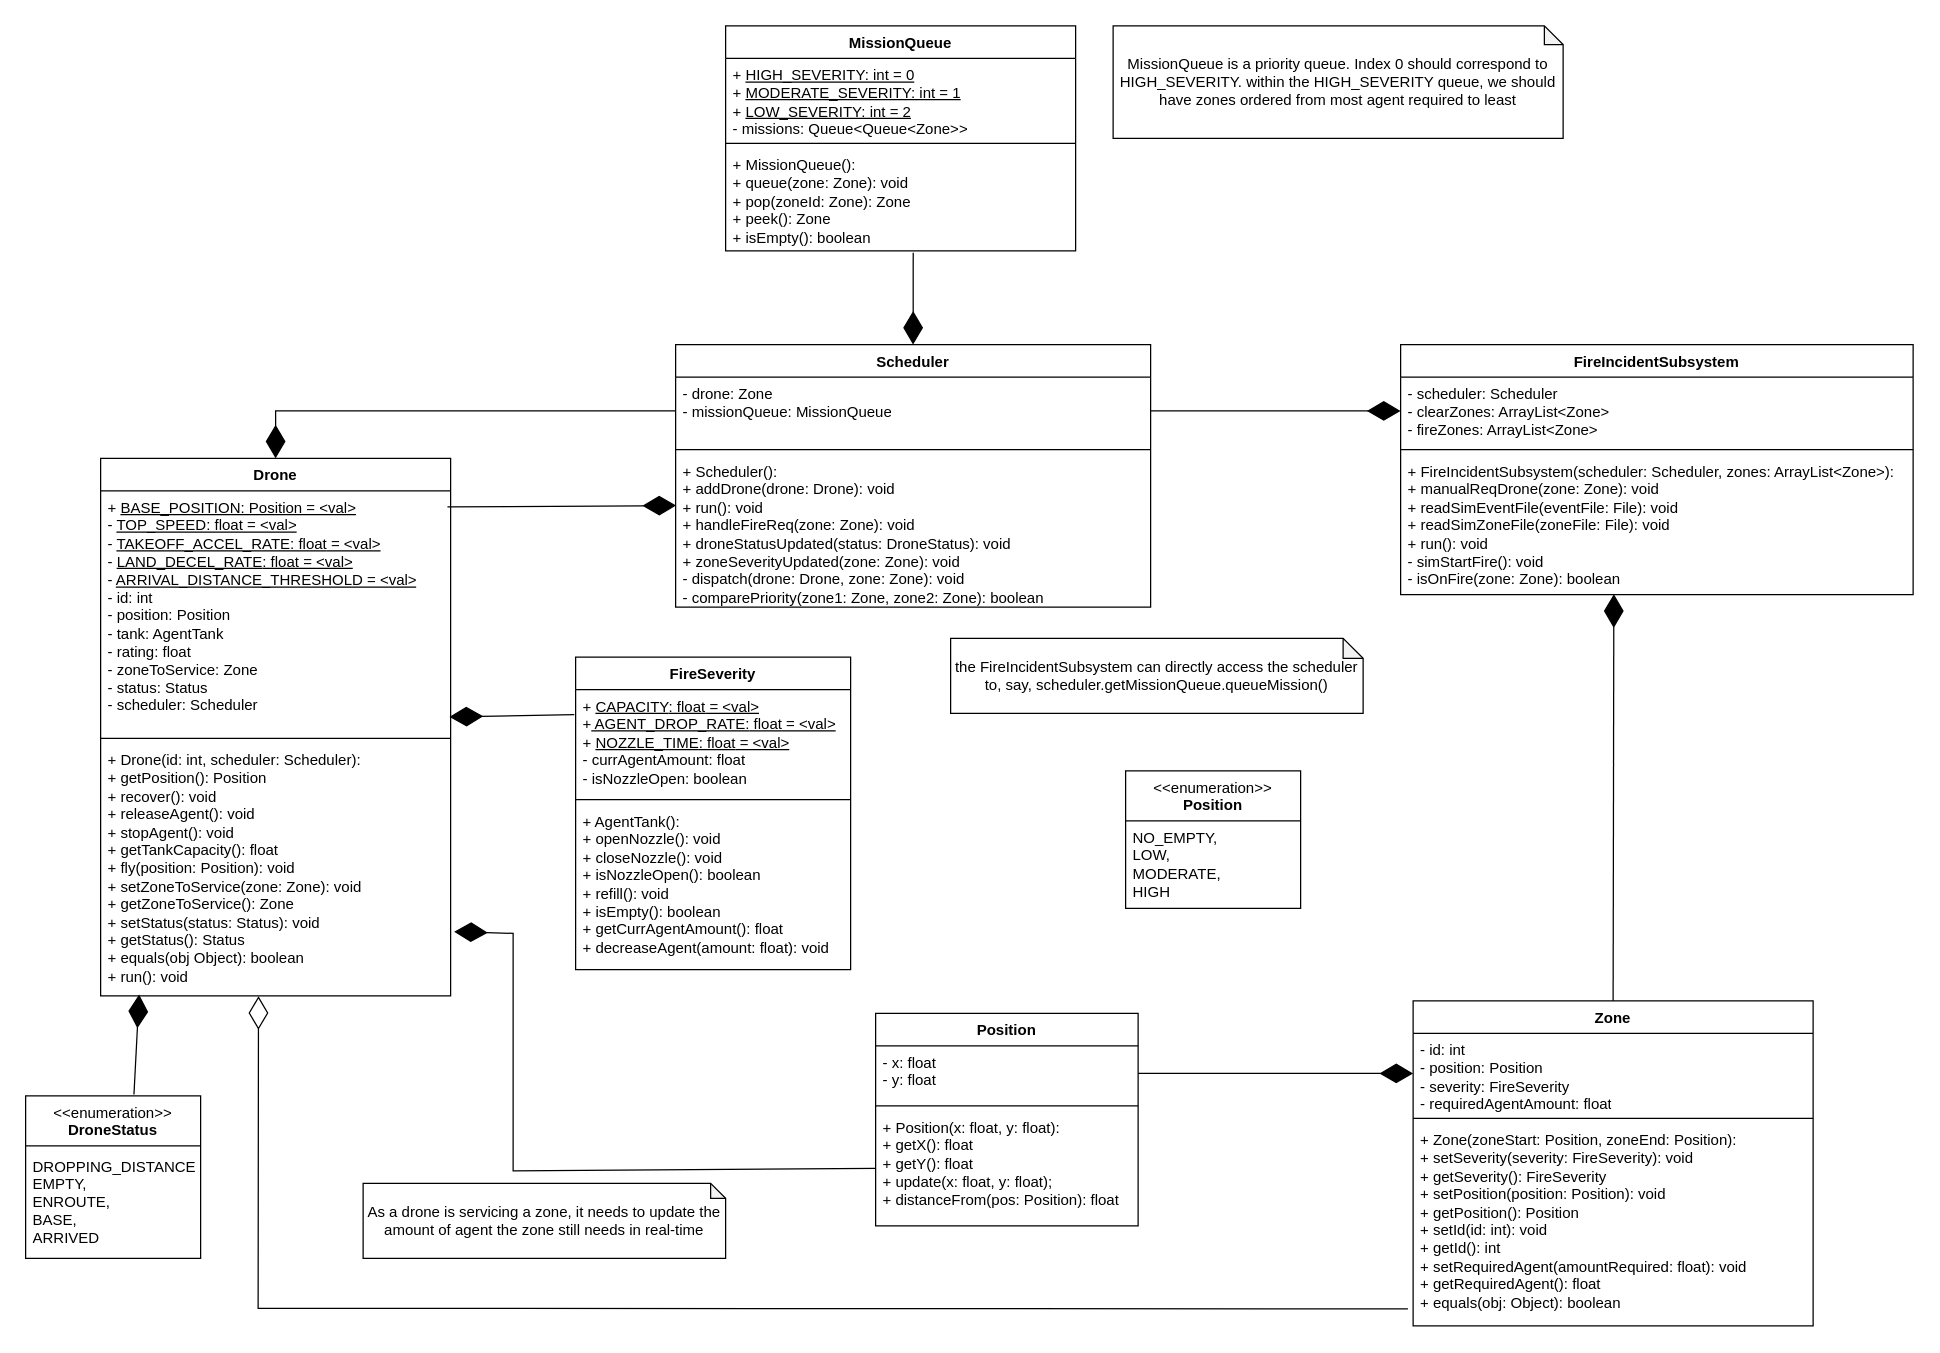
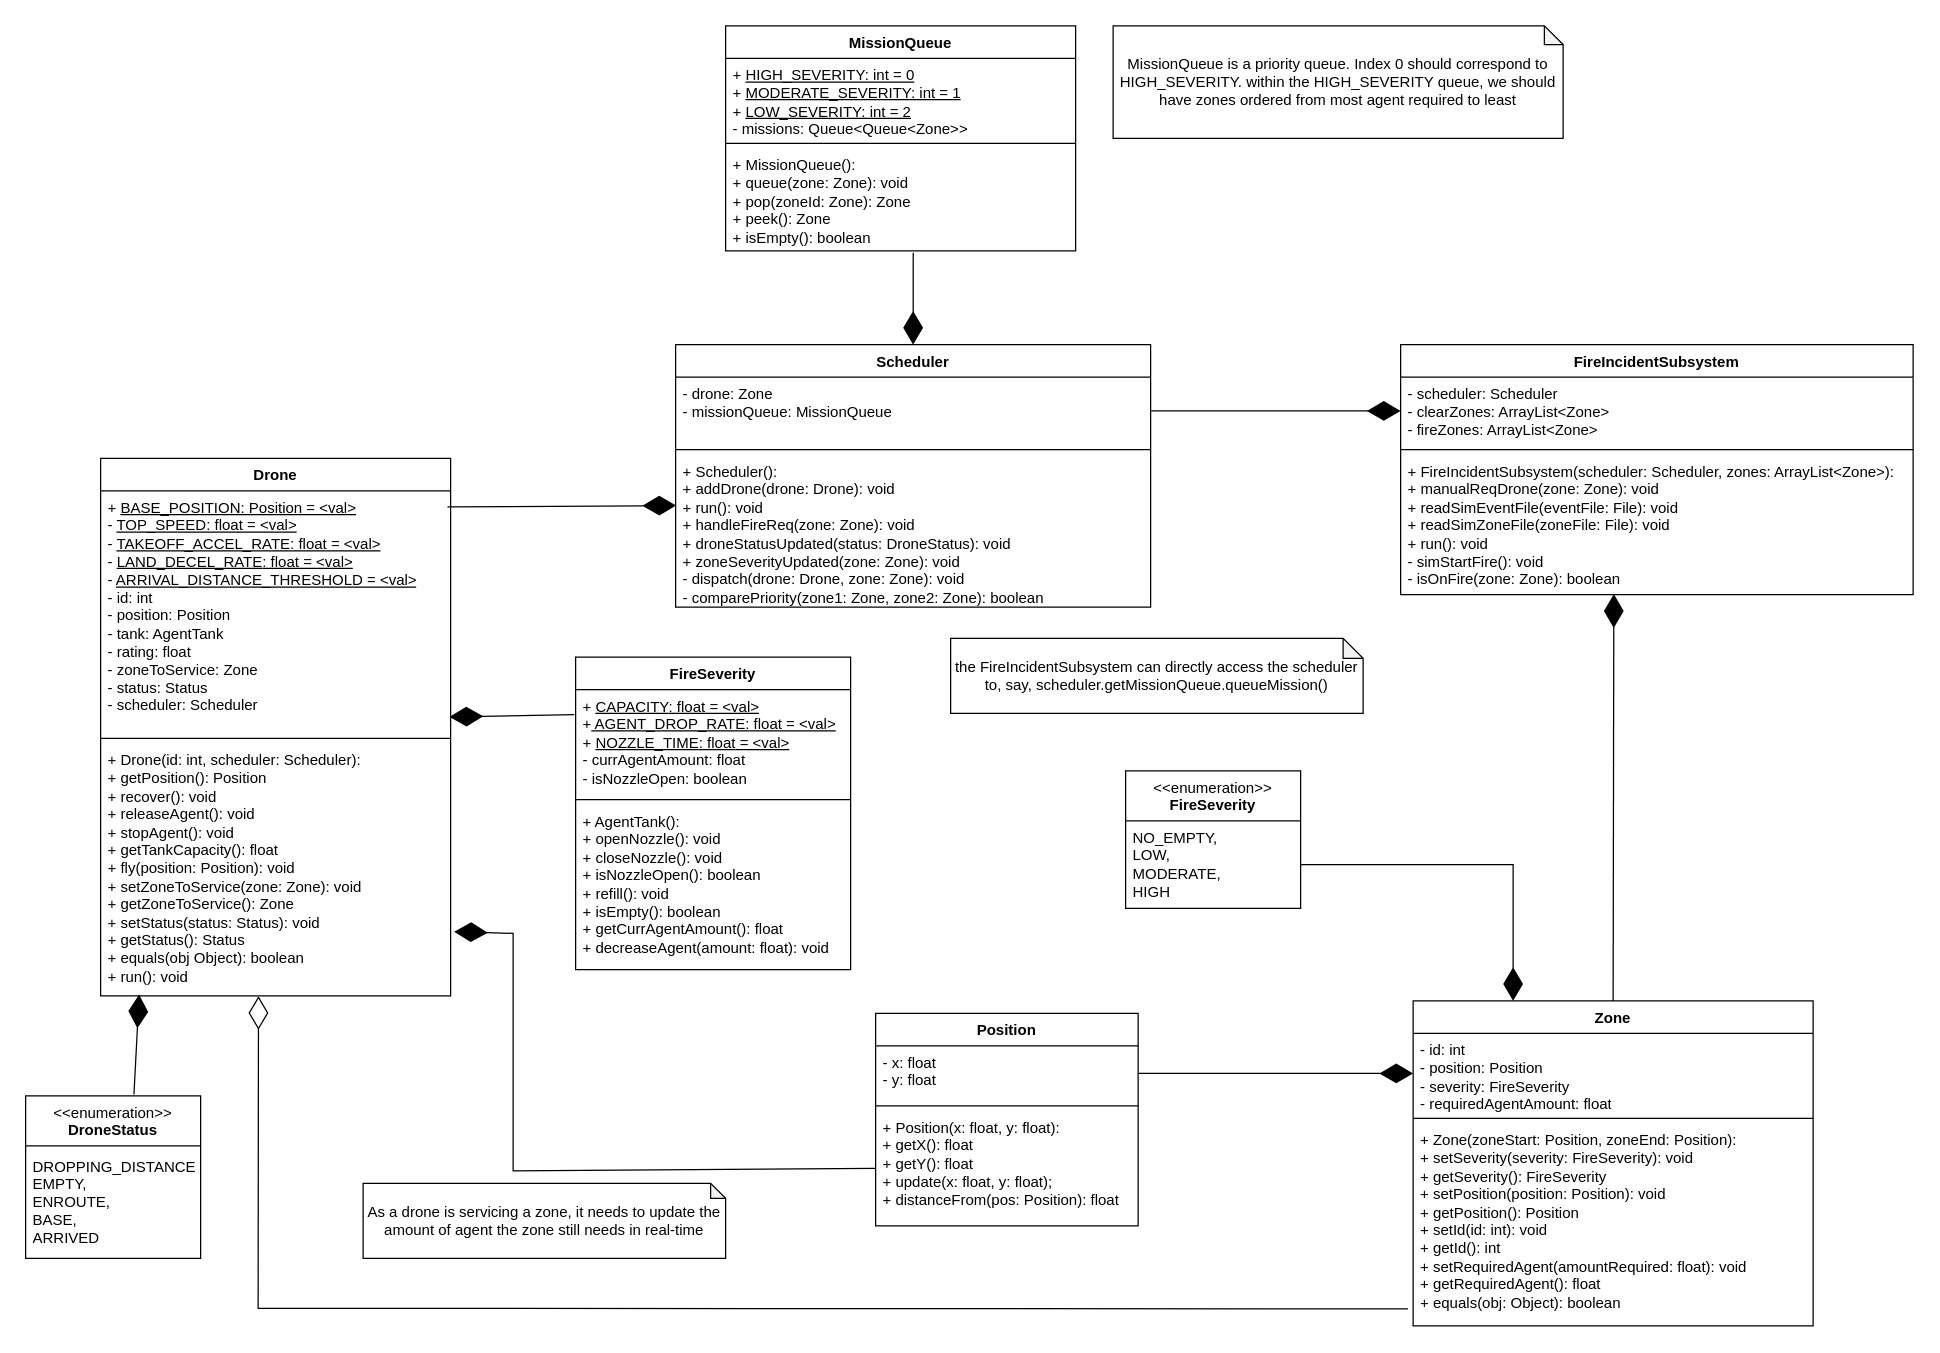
edge "- drone: Zone - missionQueue: MissionQueue" -> "Drone": removed
node "<<enumeration>> Position": label "<<enumeration>> Position" -> "<<enumeration>> FireSeverity"
edge "NO_EMPTY, LOW, MODERATE, HIGH" -> "Zone": added
